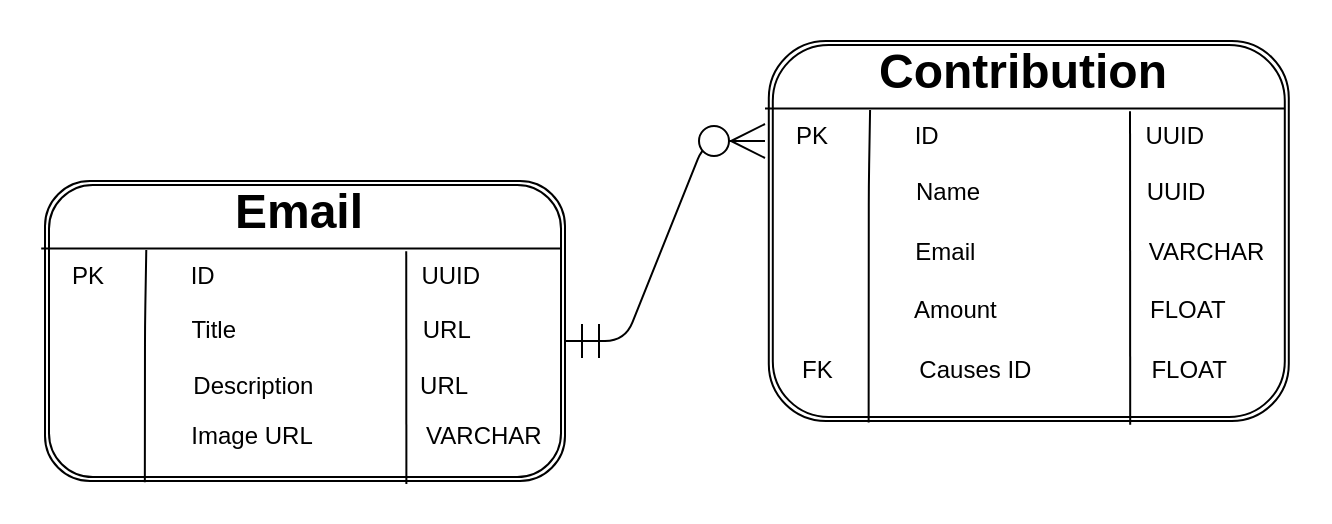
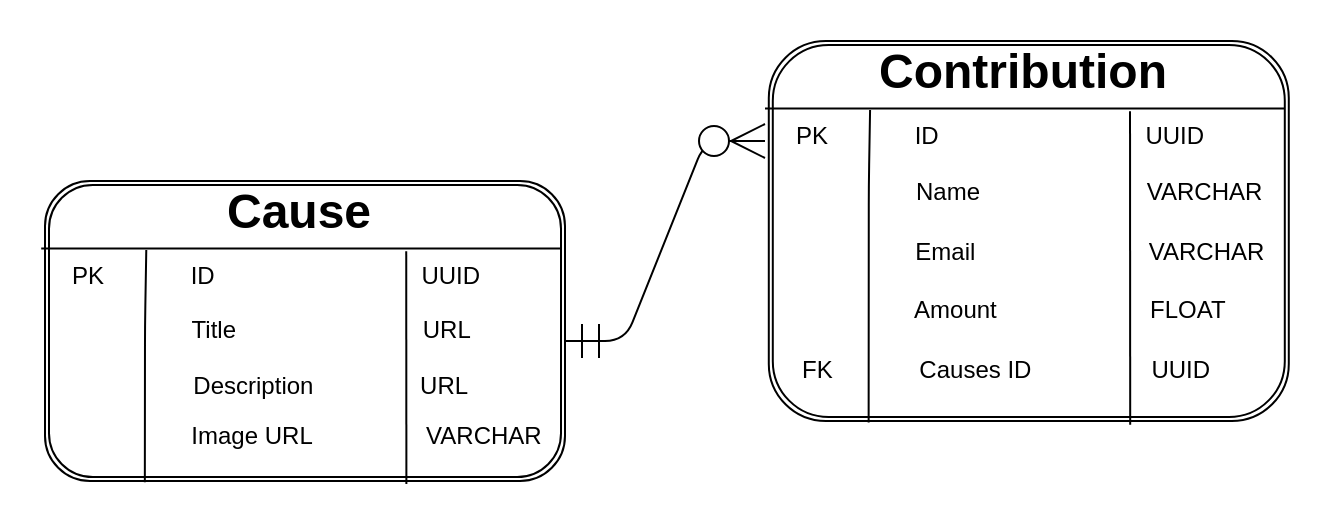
node "Name UUID": label "Name UUID" -> "Name VARCHAR"
node "Email": label "Email" -> "Cause"
node "FK Causes ID FLOAT": label "FK Causes ID FLOAT" -> "FK Causes ID UUID"
